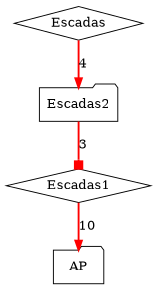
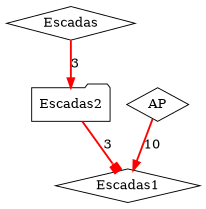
edge "Escadas" -> "Escadas2": label "4" -> "3"
edge "Escadas1" -> "AP": reversed
node "AP": shape folder -> diamond
